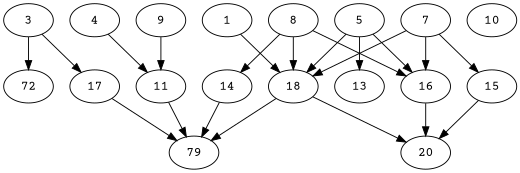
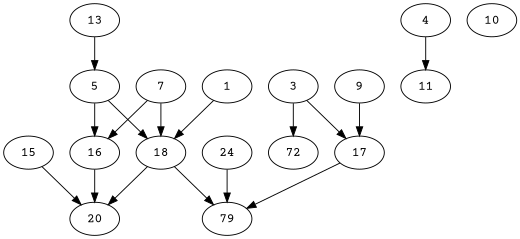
node "8": removed
edge "5" -> "13": reversed
edge "9" -> "11": now "9" -> "17"
edge "7" -> "15": removed
node "14": label "14" -> "24"
edge "11" -> "79": removed
